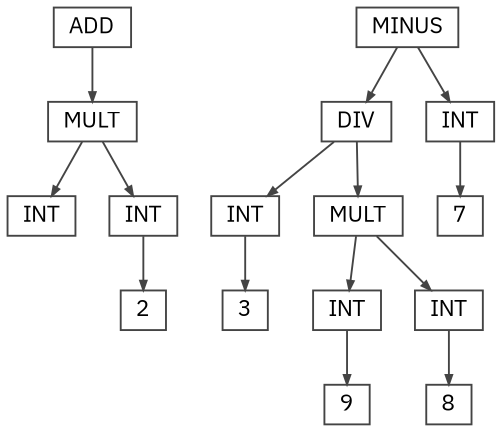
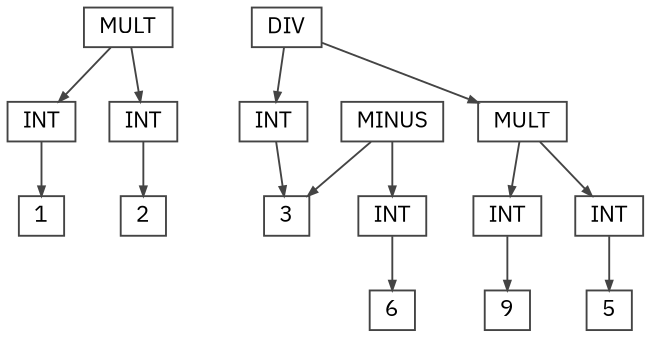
node "ADD": removed
edge "MINUS" -> "DIV": now "MINUS" -> "3"
node "1": added
node "7": label "7" -> "6"
node "8": label "8" -> "5"
